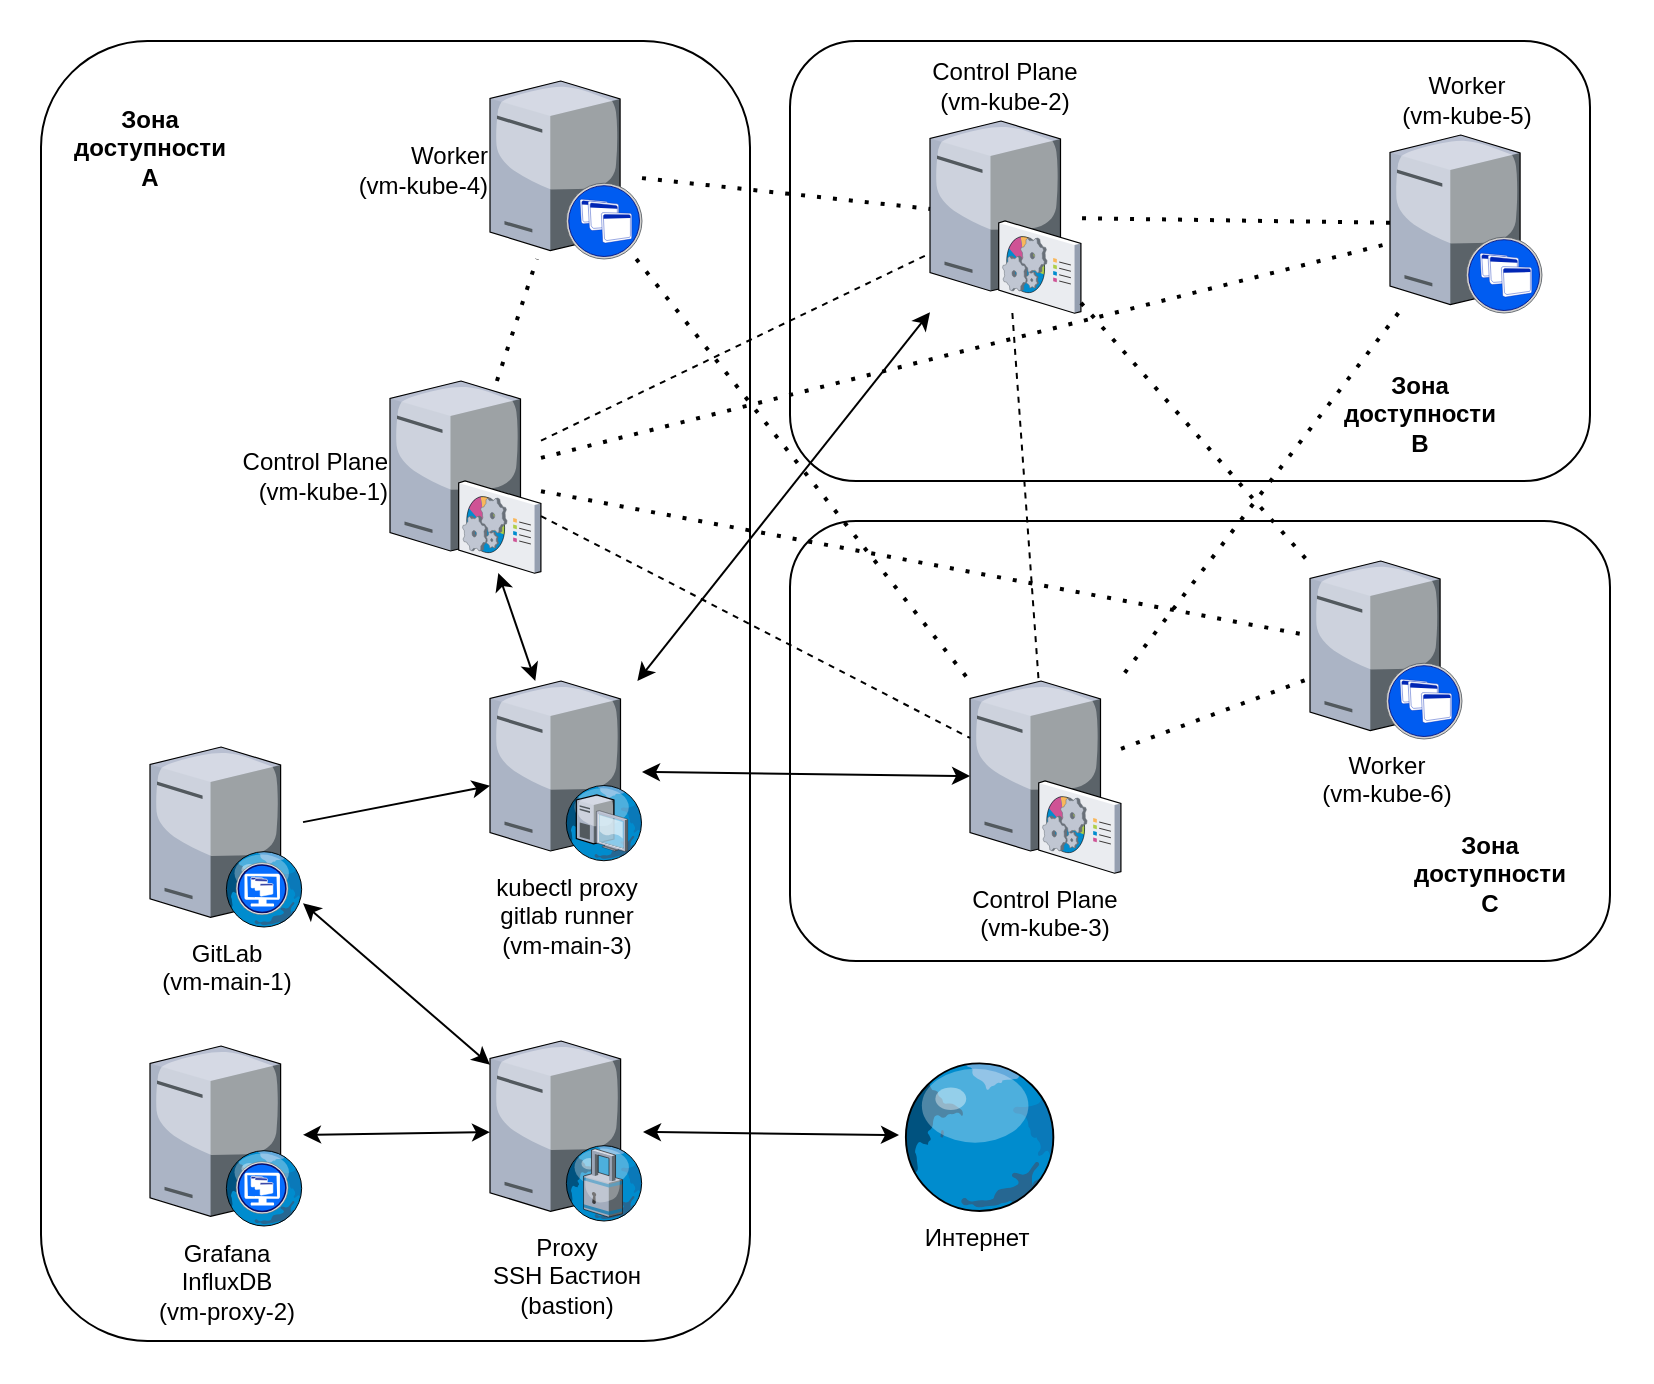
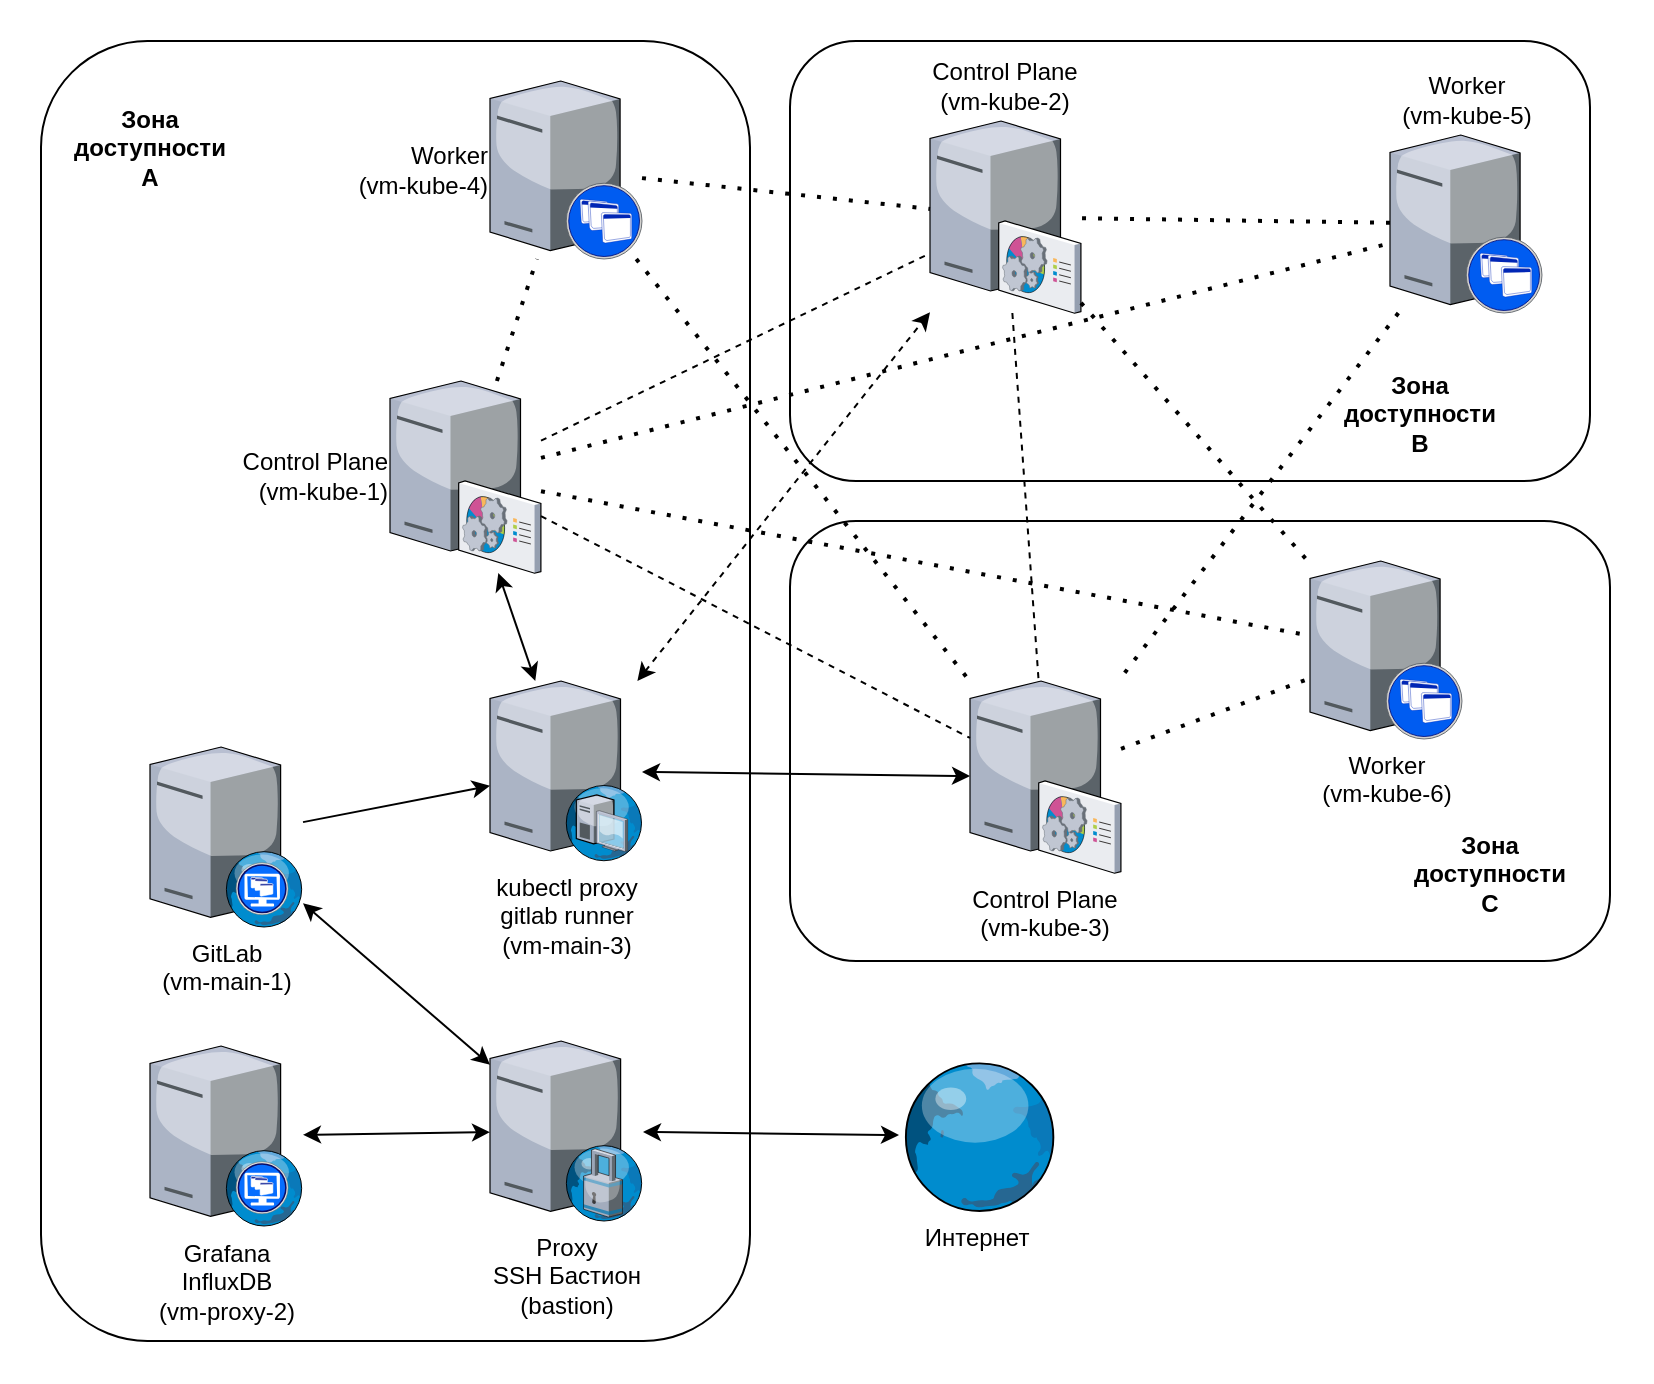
edge "Control Plane (vm-kube-2)" -- "kubectl proxy gitlab runner (vm-main-3)": style solid -> dashed
